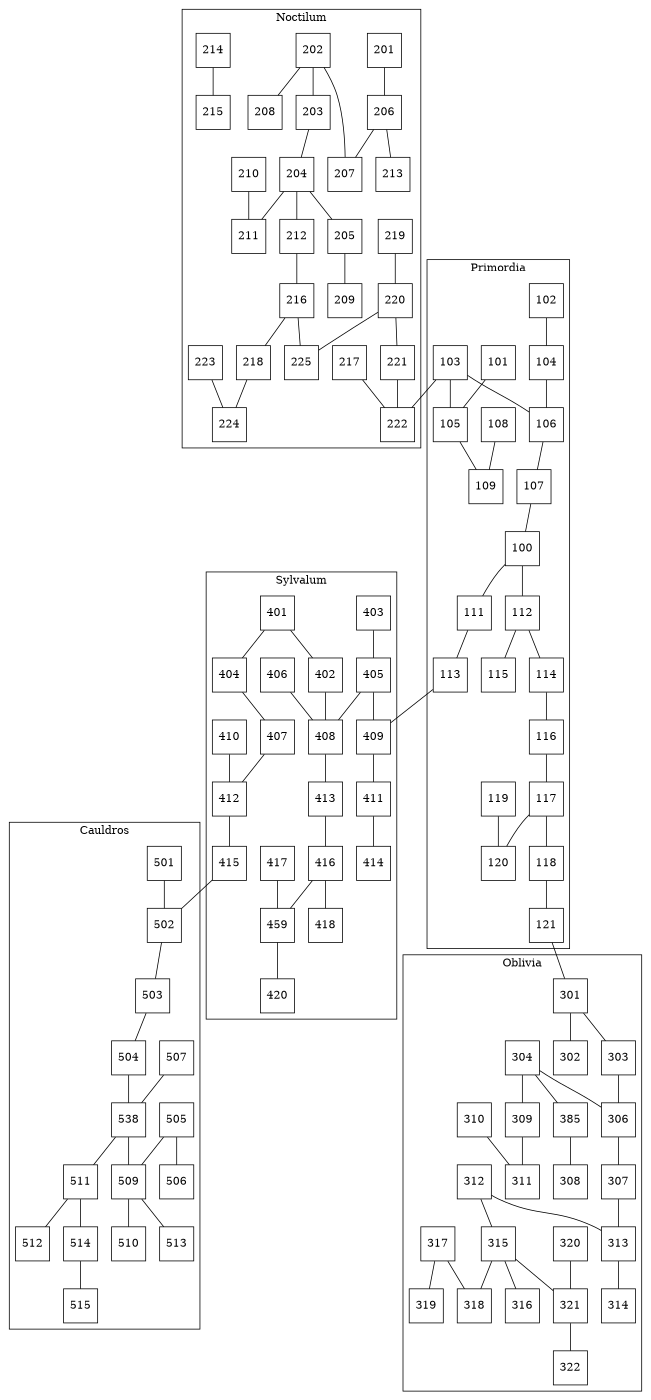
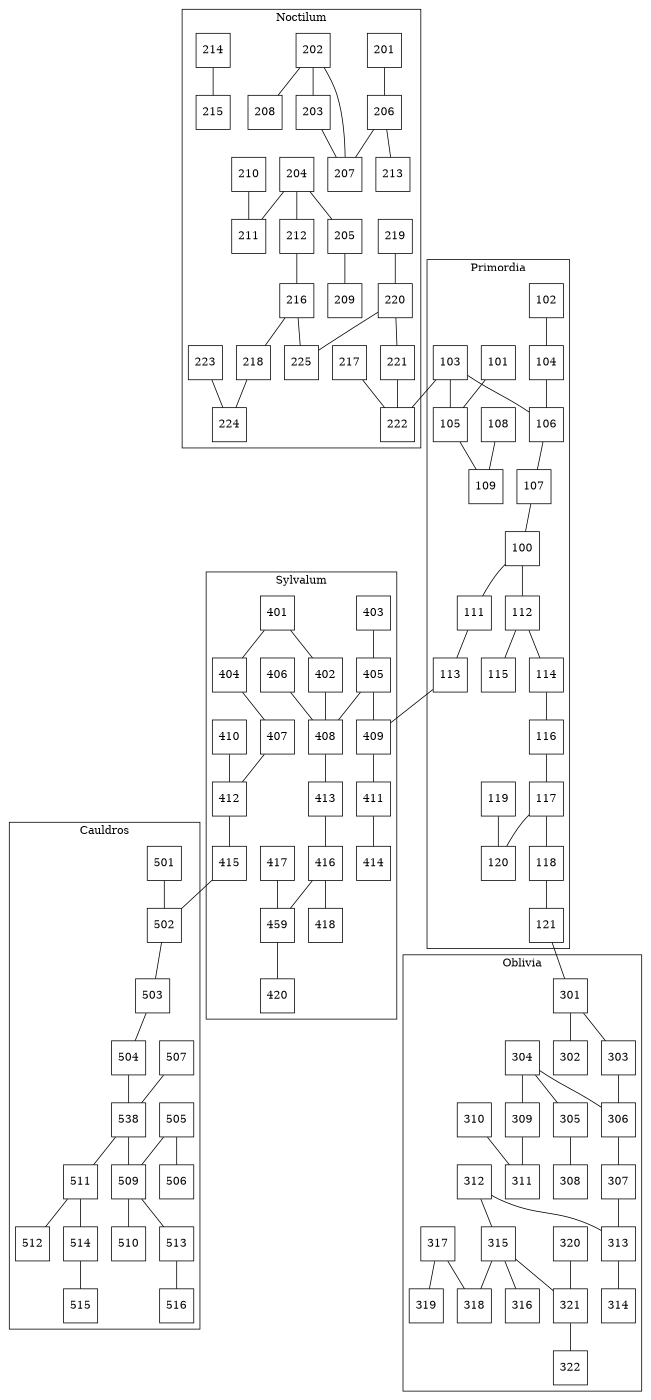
edge "203" -- "204": now "203" -- "207"
node "385": label "385" -> "305"
node "516": added
